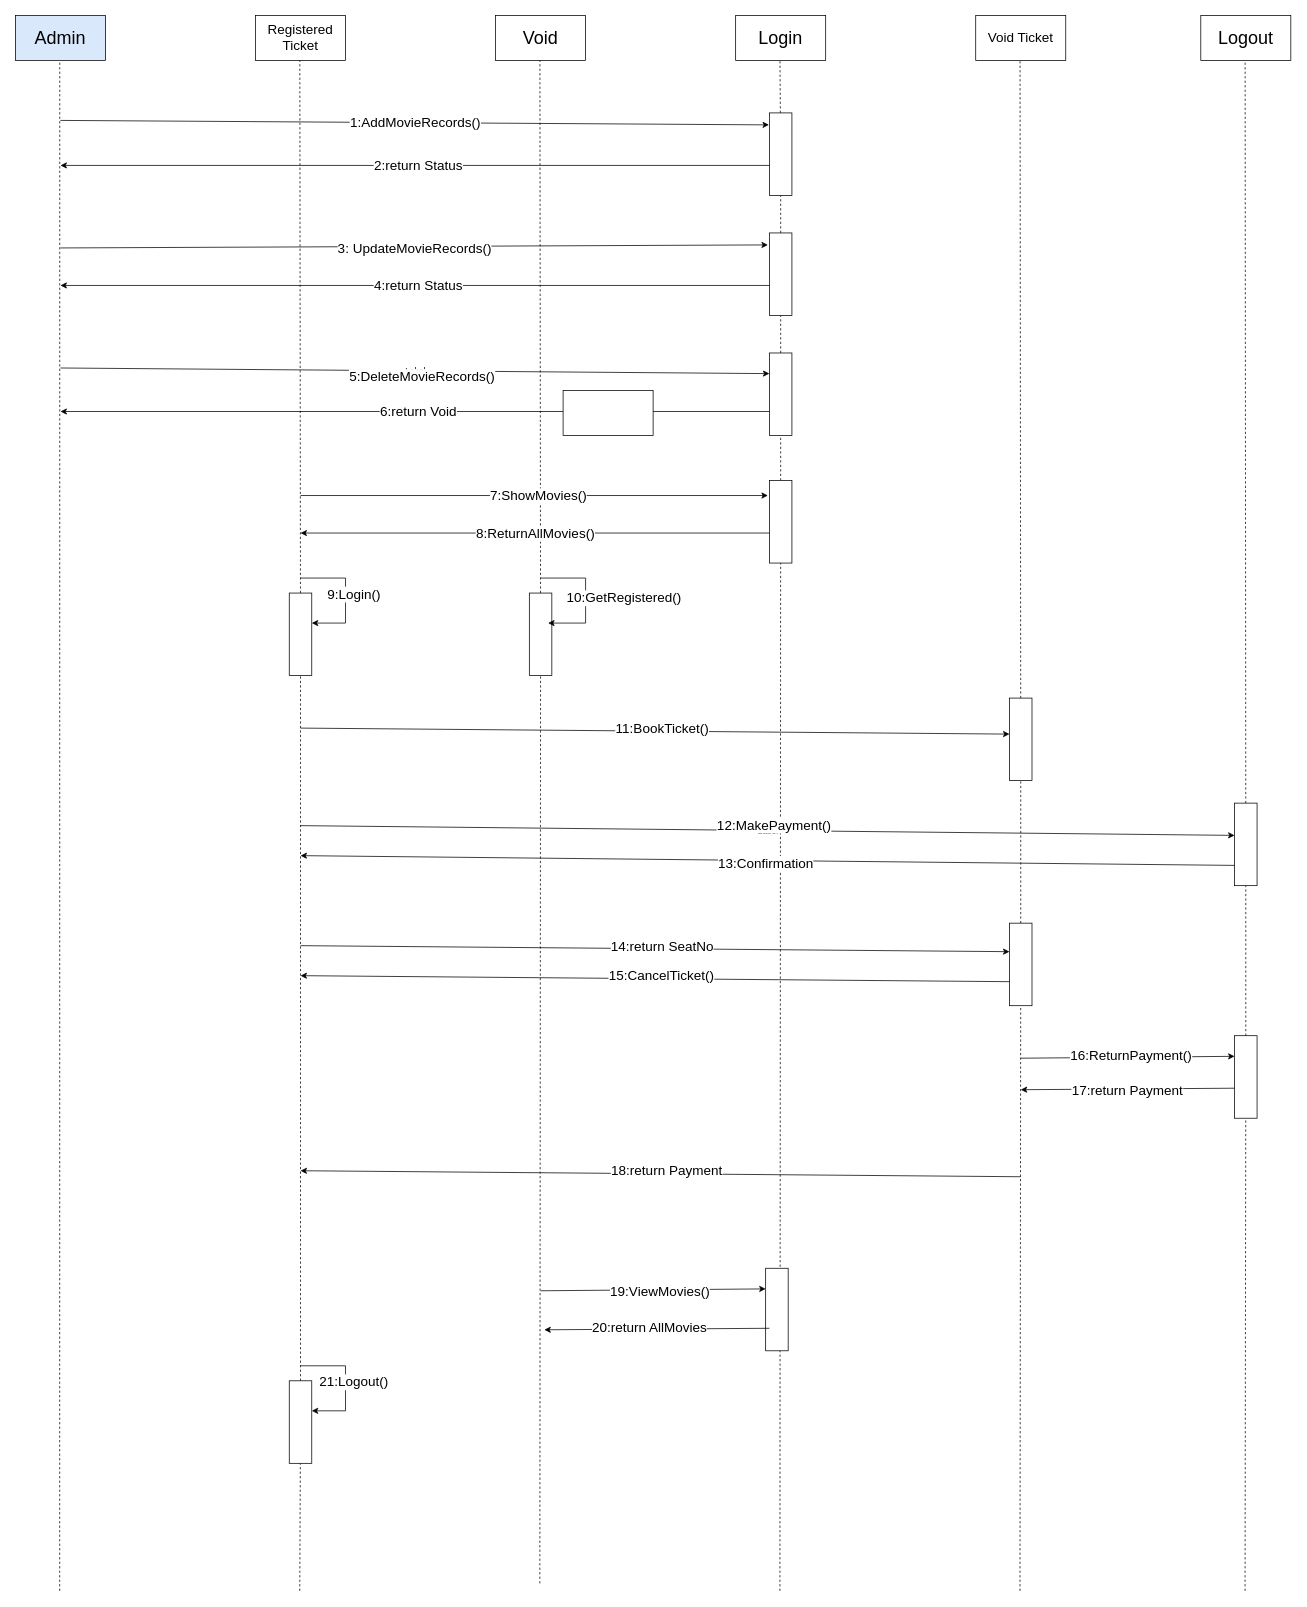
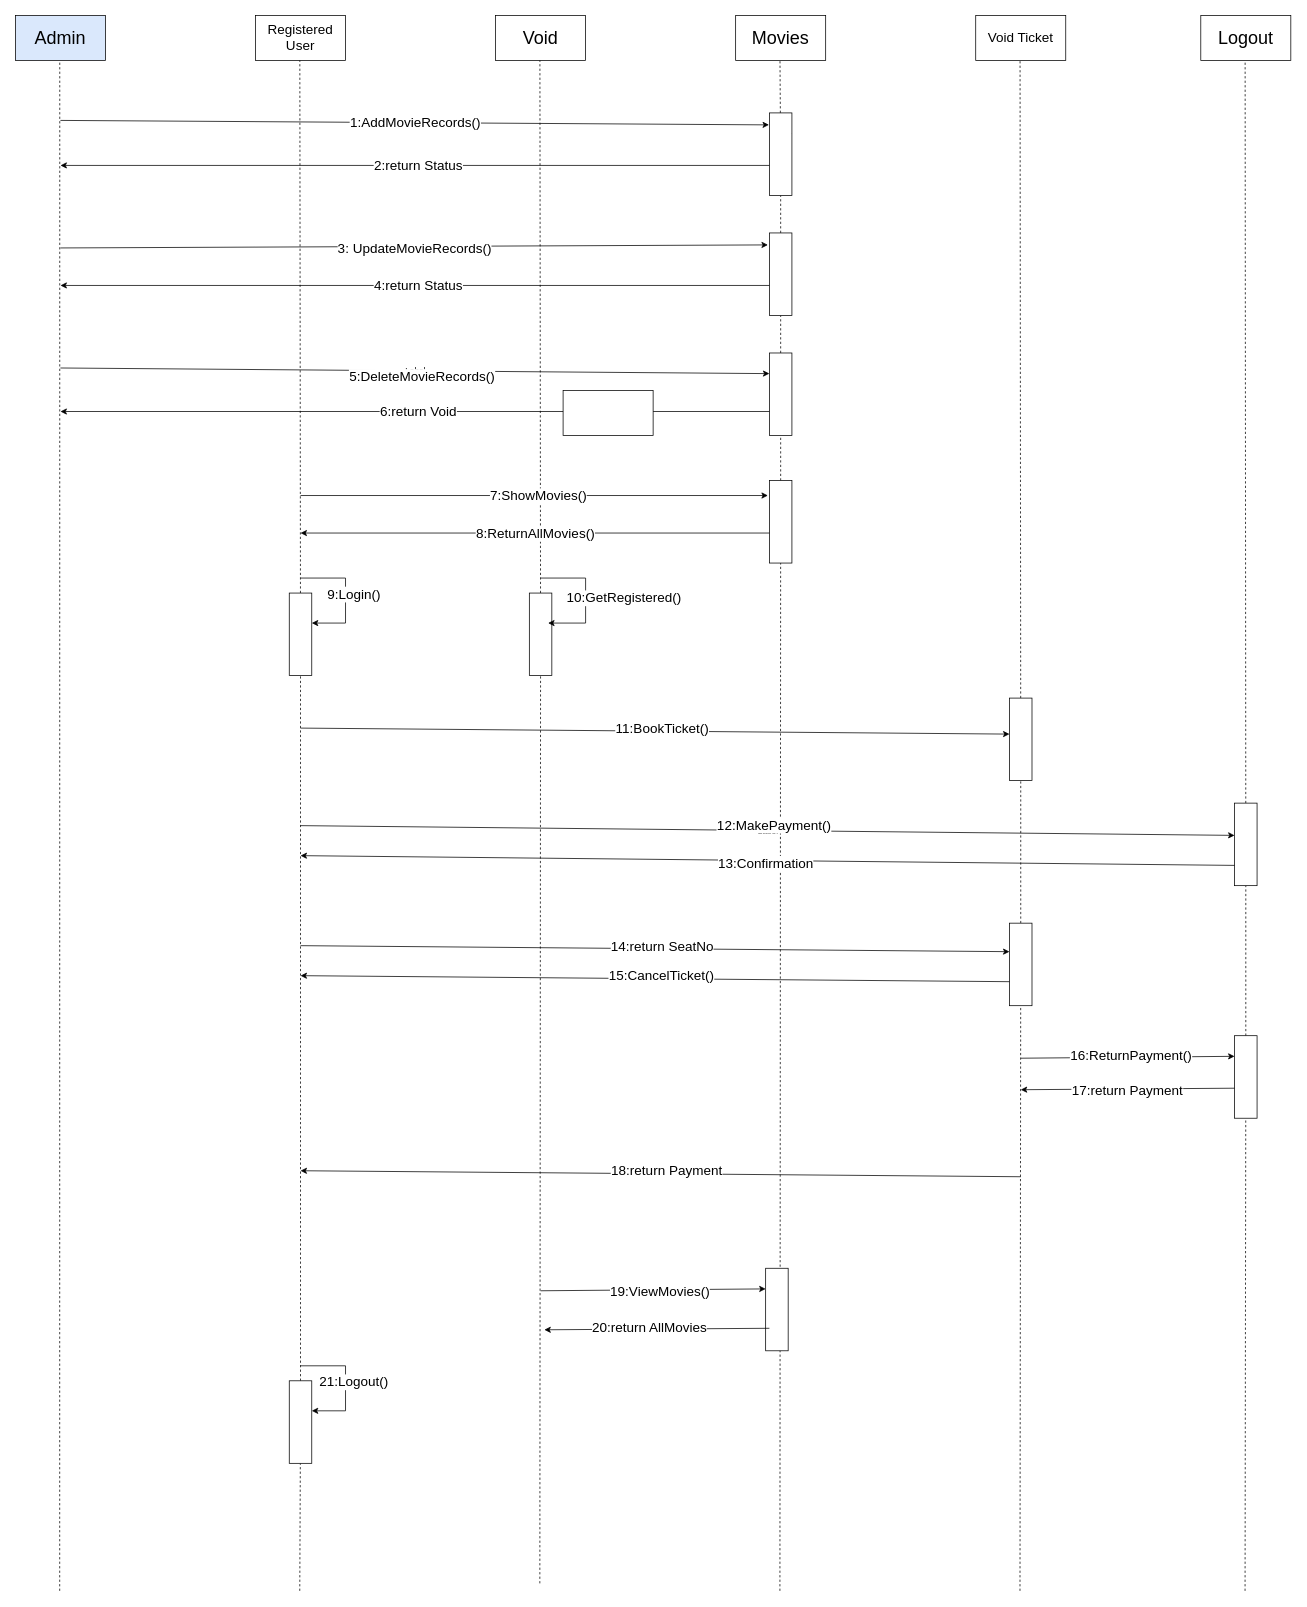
node "Registered Ticket": label "Registered Ticket" -> "Registered User"
node "Login": label "Login" -> "Movies"
